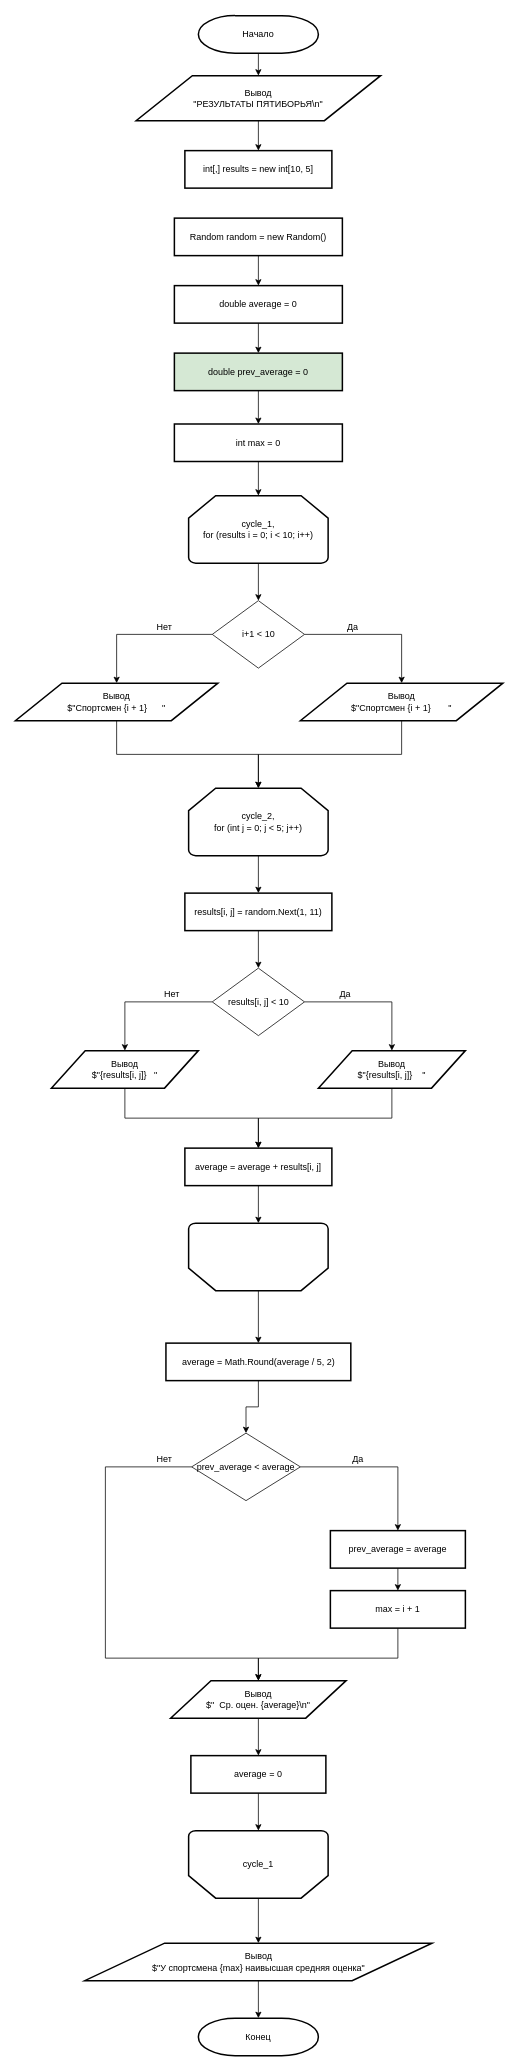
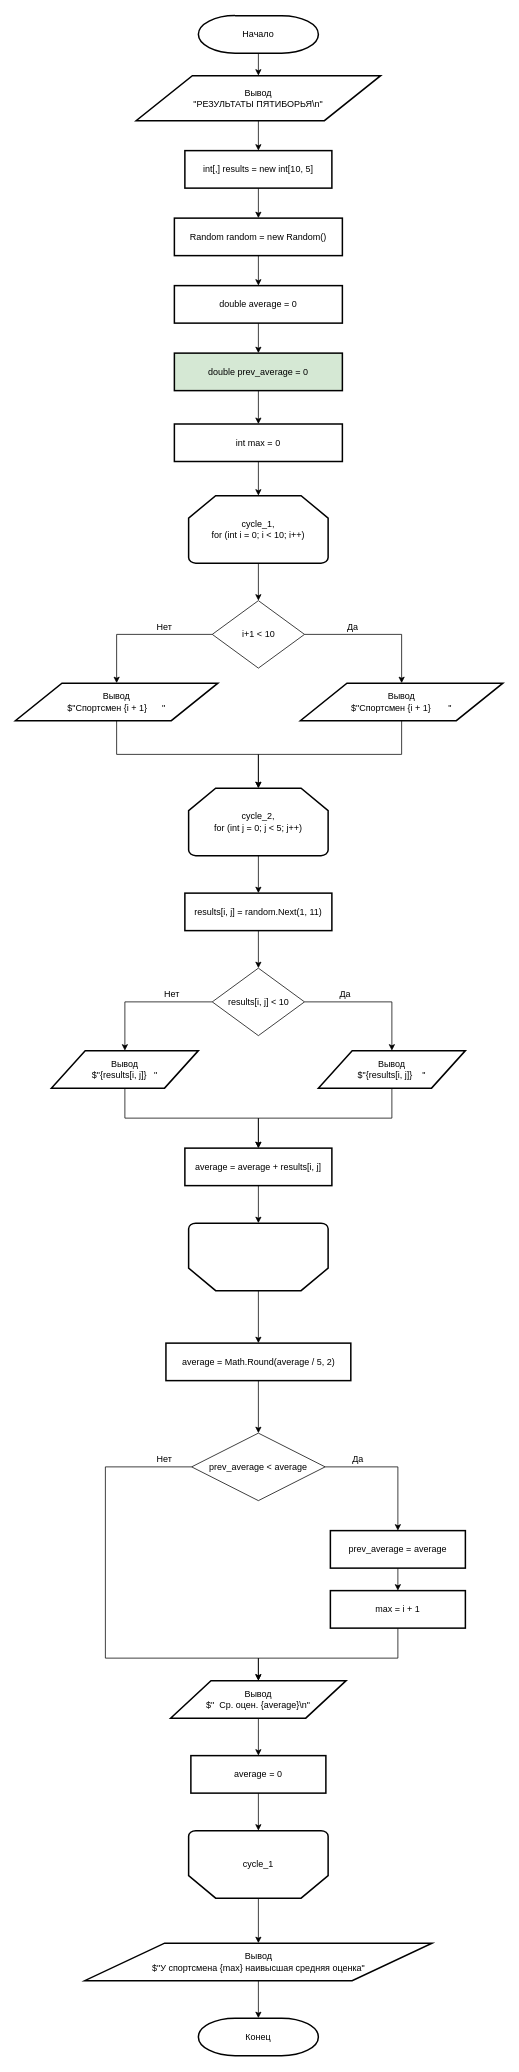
edge "int[,] results = new int[10, 5]" -> "Random random = new Random()": added
node "cycle_1, for (results i = 0; i < 10; i++)": label "cycle_1, for (results i = 0; i < 10; i++)" -> "cycle_1, for (int i = 0; i < 10; i++)"
node "prev_average < average": size 109x68 -> 134x68
